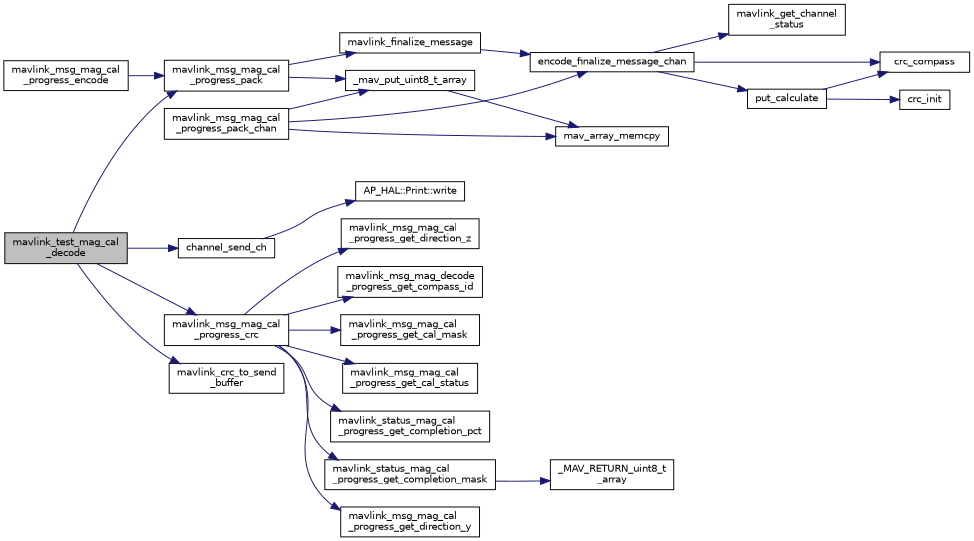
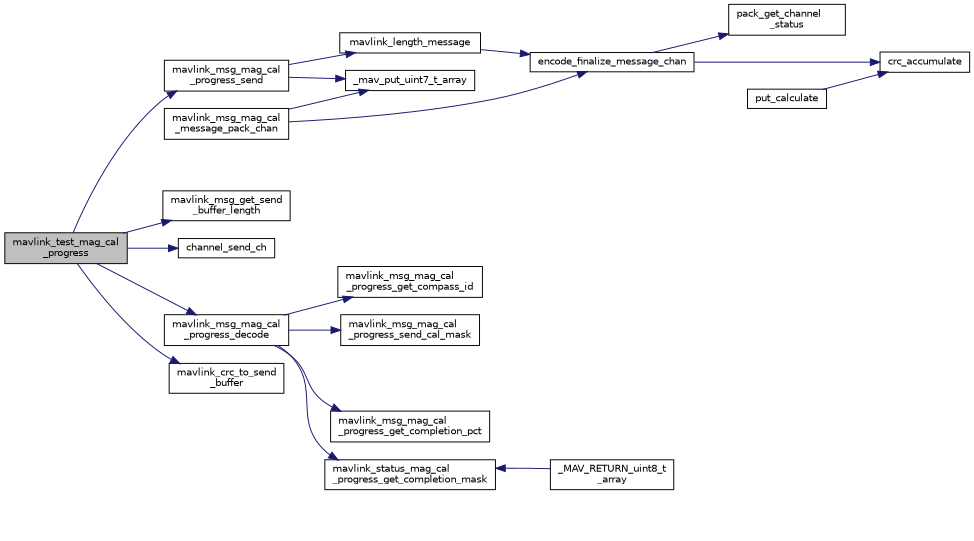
node "mavlink_get_channel _status": label "mavlink_get_channel _status" -> "pack_get_channel _status"
node "mavlink_finalize_message": label "mavlink_finalize_message" -> "mavlink_length_message"
node "crc_compass": label "crc_compass" -> "crc_accumulate"
node "mavlink_msg_mag_cal _progress_encode": removed
node "mavlink_msg_mag_cal _progress_pack": label "mavlink_msg_mag_cal _progress_pack" -> "mavlink_msg_mag_cal _progress_send"
node "_mav_put_uint8_t_array": label "_mav_put_uint8_t_array" -> "_mav_put_uint7_t_array"
edge "encode_finalize_message_chan" -> "put_calculate": removed
node "crc_init": removed
node "mavlink_msg_mag_cal _progress_pack_chan": label "mavlink_msg_mag_cal _progress_pack_chan" -> "mavlink_msg_mag_cal _message_pack_chan"
node "mav_array_memcpy": removed
node "AP_HAL::Print::write": removed
node "mavlink_msg_get_send _buffer_length": added
node "mavlink_msg_mag_cal _progress_get_direction_z": removed
node "mavlink_test_mag_cal _decode": label "mavlink_test_mag_cal _decode" -> "mavlink_test_mag_cal _progress"
node "mavlink_msg_mag_decode _progress_get_compass_id": label "mavlink_msg_mag_decode _progress_get_compass_id" -> "mavlink_msg_mag_cal _progress_get_compass_id"
node "mavlink_msg_mag_cal _progress_crc": label "mavlink_msg_mag_cal _progress_crc" -> "mavlink_msg_mag_cal _progress_decode"
node "mavlink_msg_mag_cal _progress_get_cal_mask": label "mavlink_msg_mag_cal _progress_get_cal_mask" -> "mavlink_msg_mag_cal _progress_send_cal_mask"
node "mavlink_msg_mag_cal _progress_get_cal_status": removed
node "mavlink_status_mag_cal _progress_get_completion_pct": label "mavlink_status_mag_cal _progress_get_completion_pct" -> "mavlink_msg_mag_cal _progress_get_completion_pct"
edge "mavlink_status_mag_cal _progress_get_completion_mask" -> "_MAV_RETURN_uint8_t _array": reversed
node "mavlink_msg_mag_cal _progress_get_direction_y": removed
